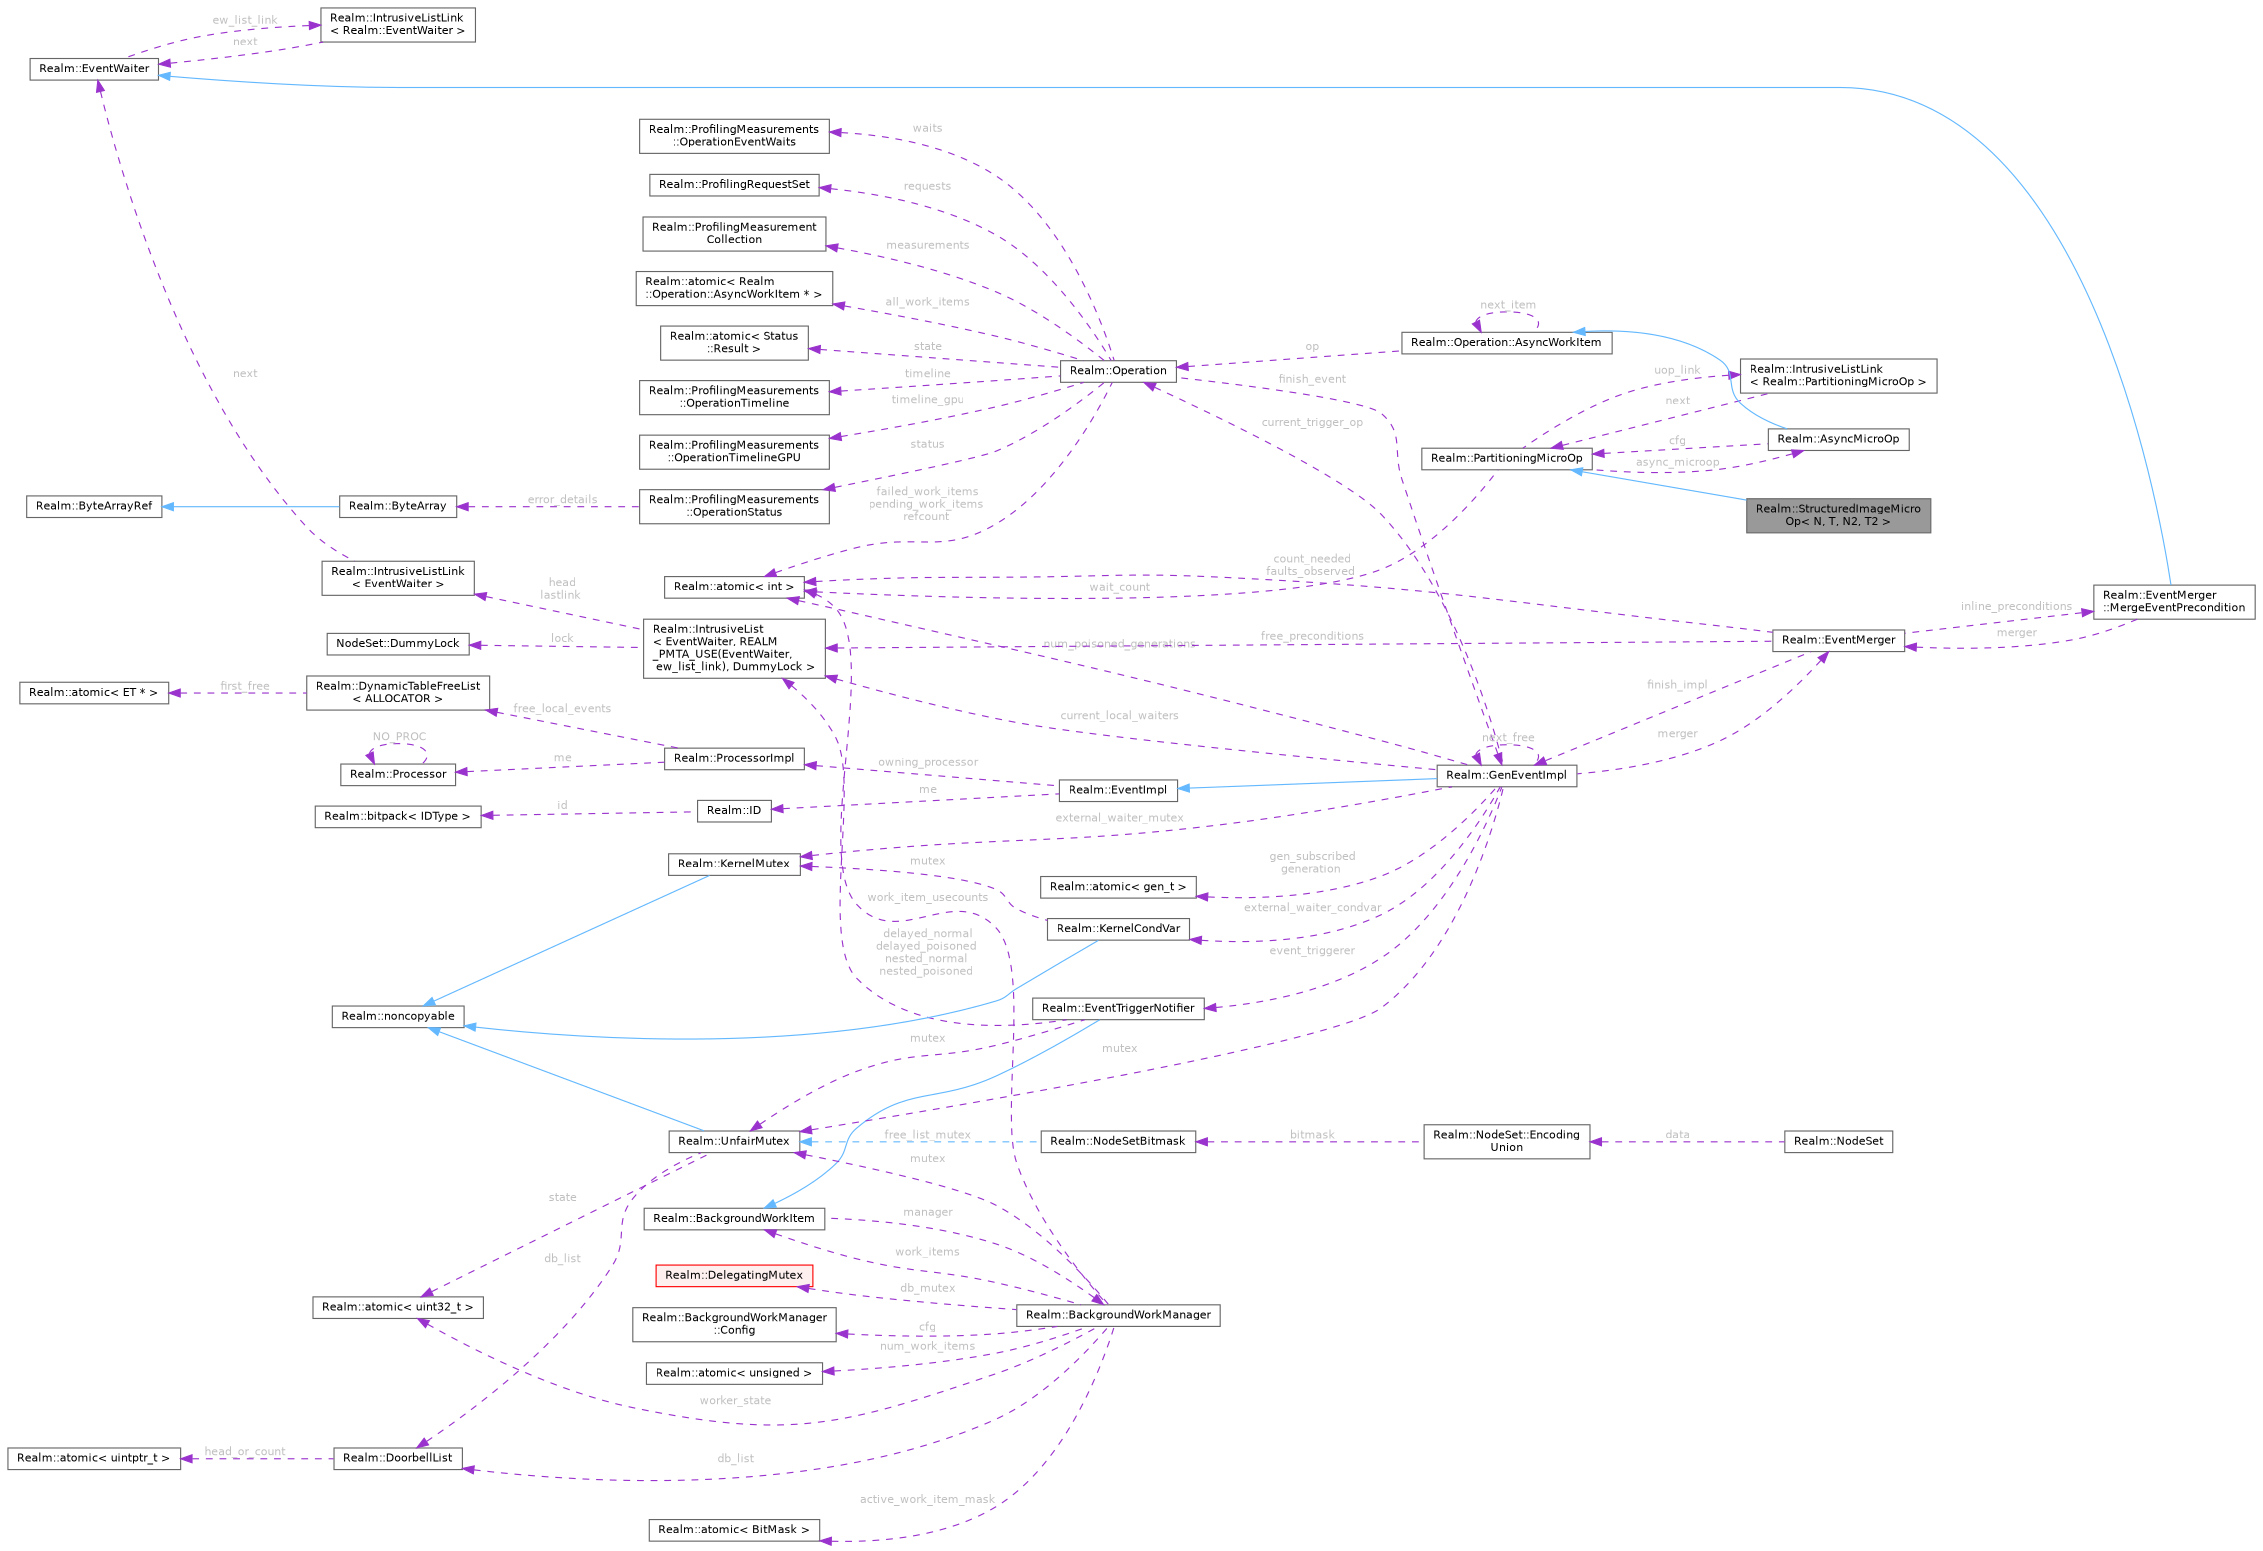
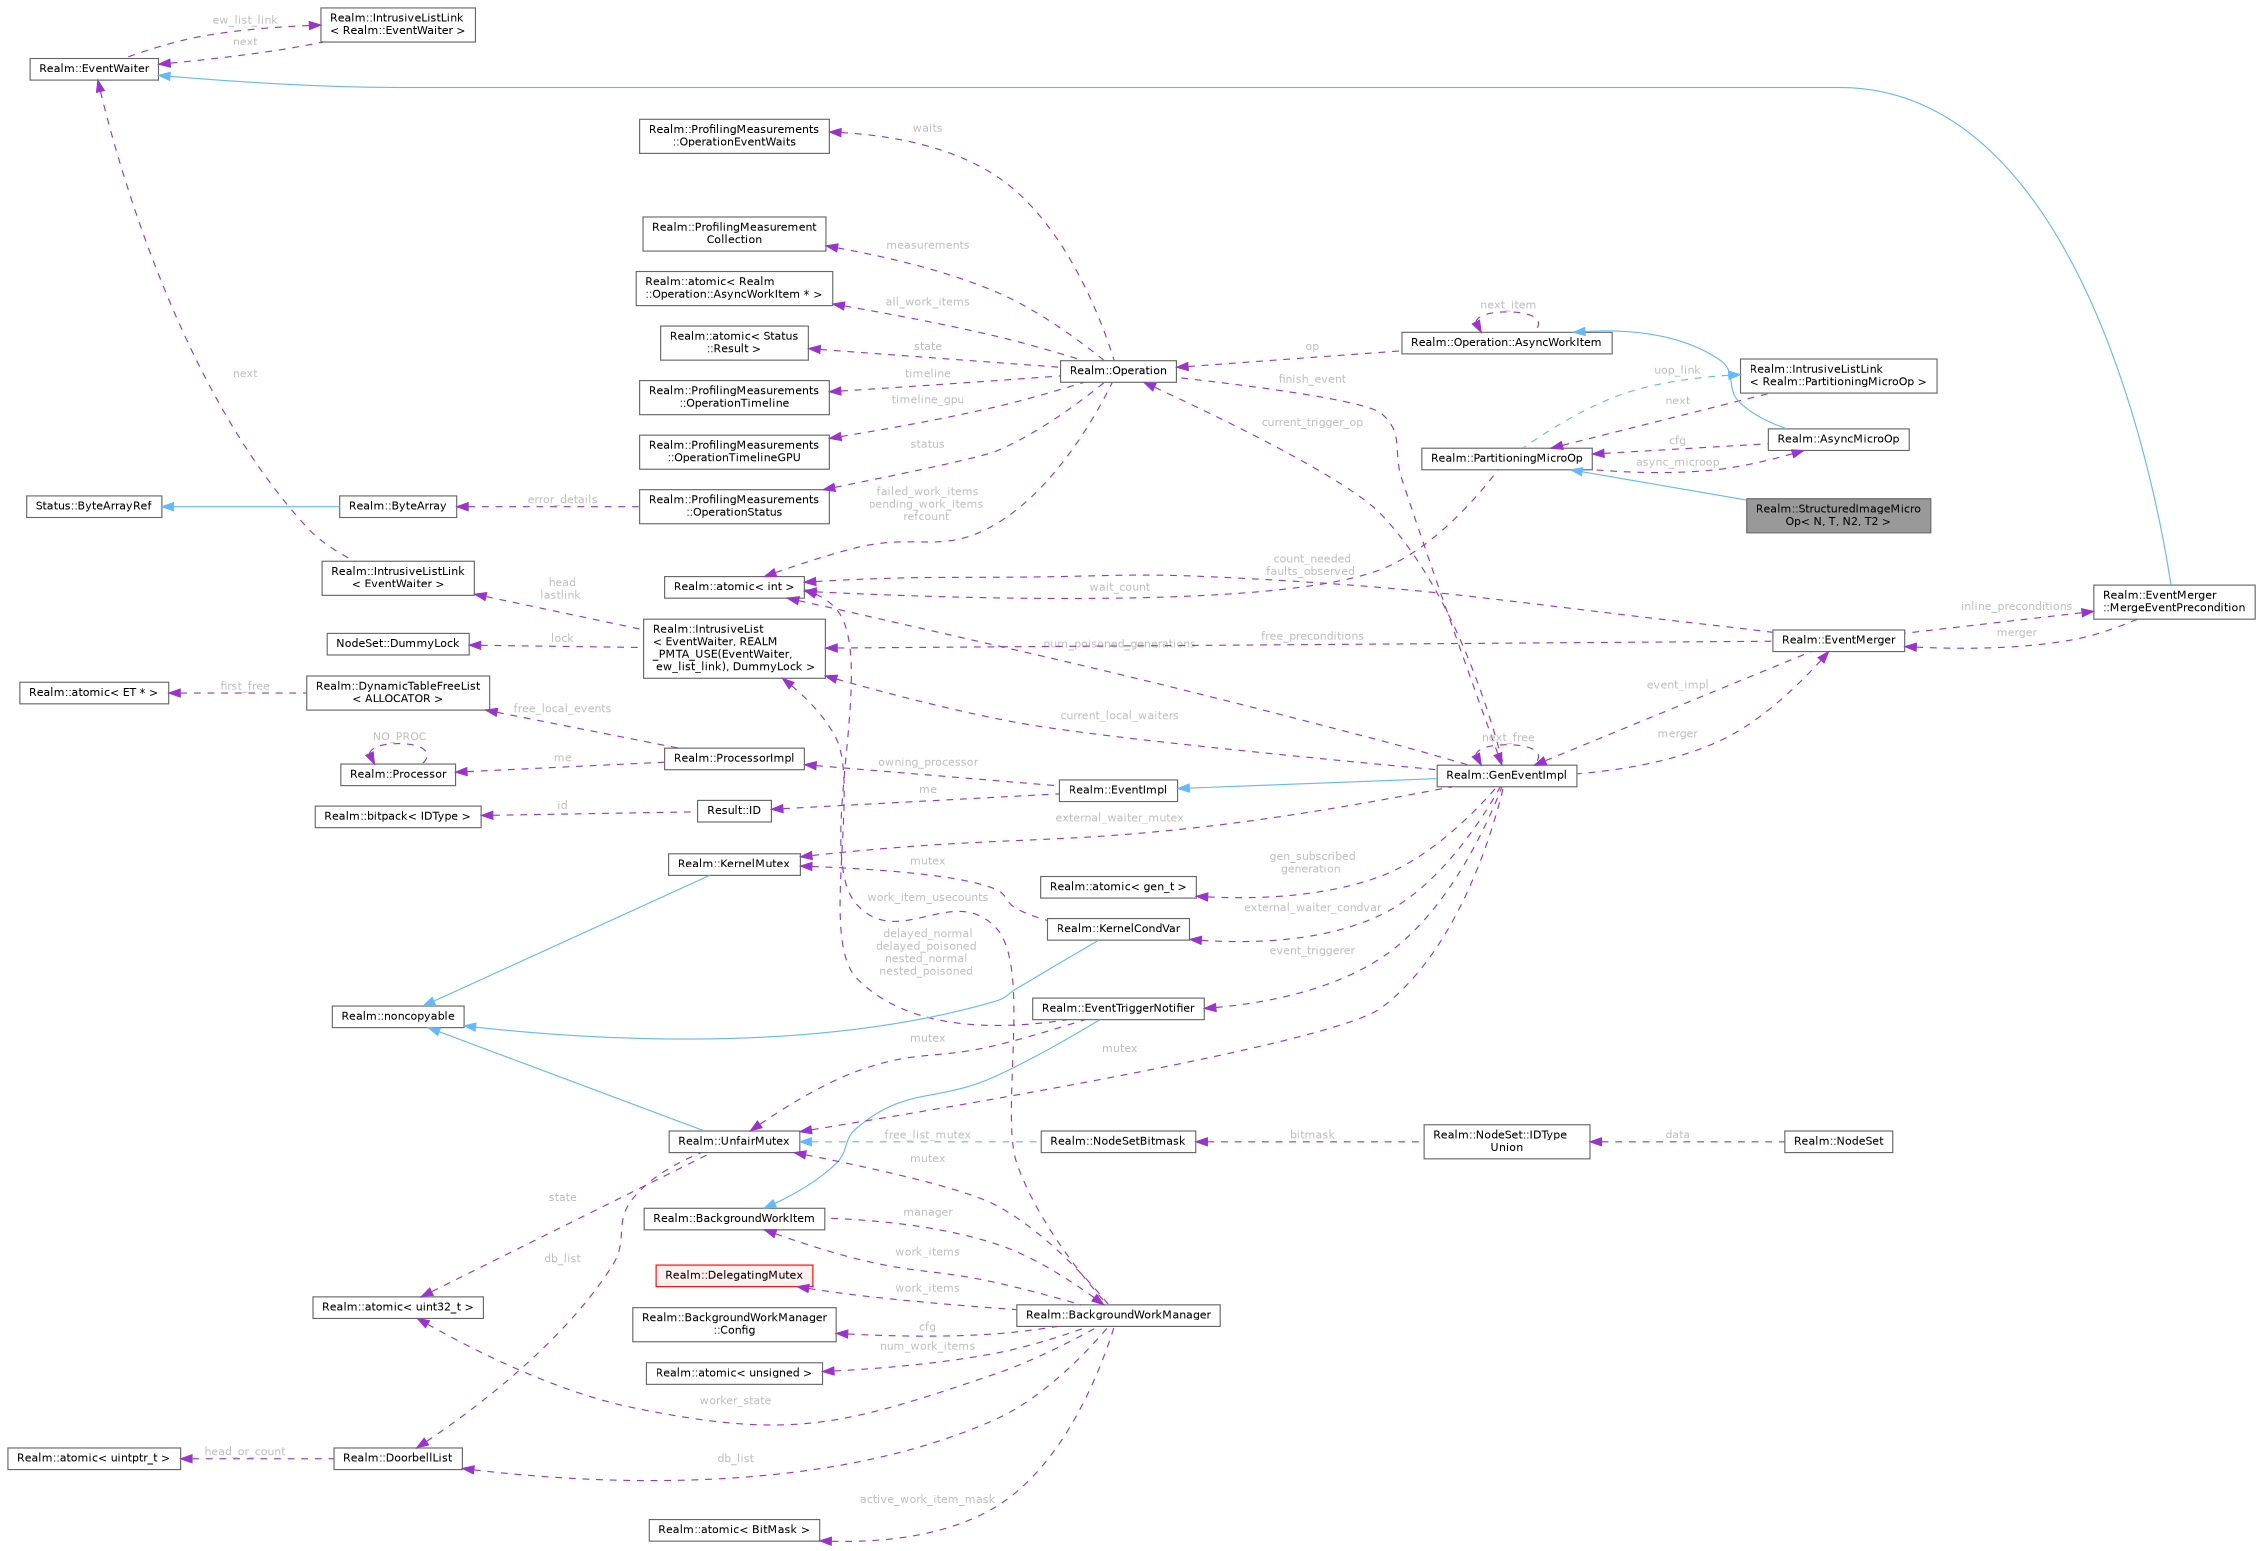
node "Realm::ProfilingRequestSet": removed
edge "Realm::PartitioningMicroOp" -> "Realm::IntrusiveListLink < Realm::PartitioningMicroOp >": color darkorchid3 -> steelblue1
node "Realm::ByteArrayRef": label "Realm::ByteArrayRef" -> "Status::ByteArrayRef"
edge "Realm::EventMerger" -> "Realm::GenEventImpl": label " finish_impl" -> " event_impl"
node "Realm::ID": label "Realm::ID" -> "Result::ID"
node "Realm::NodeSet::Encoding Union": label "Realm::NodeSet::Encoding Union" -> "Realm::NodeSet::IDType Union"
edge "Realm::BackgroundWorkManager" -> "Realm::DelegatingMutex": label " db_mutex" -> " work_items"
